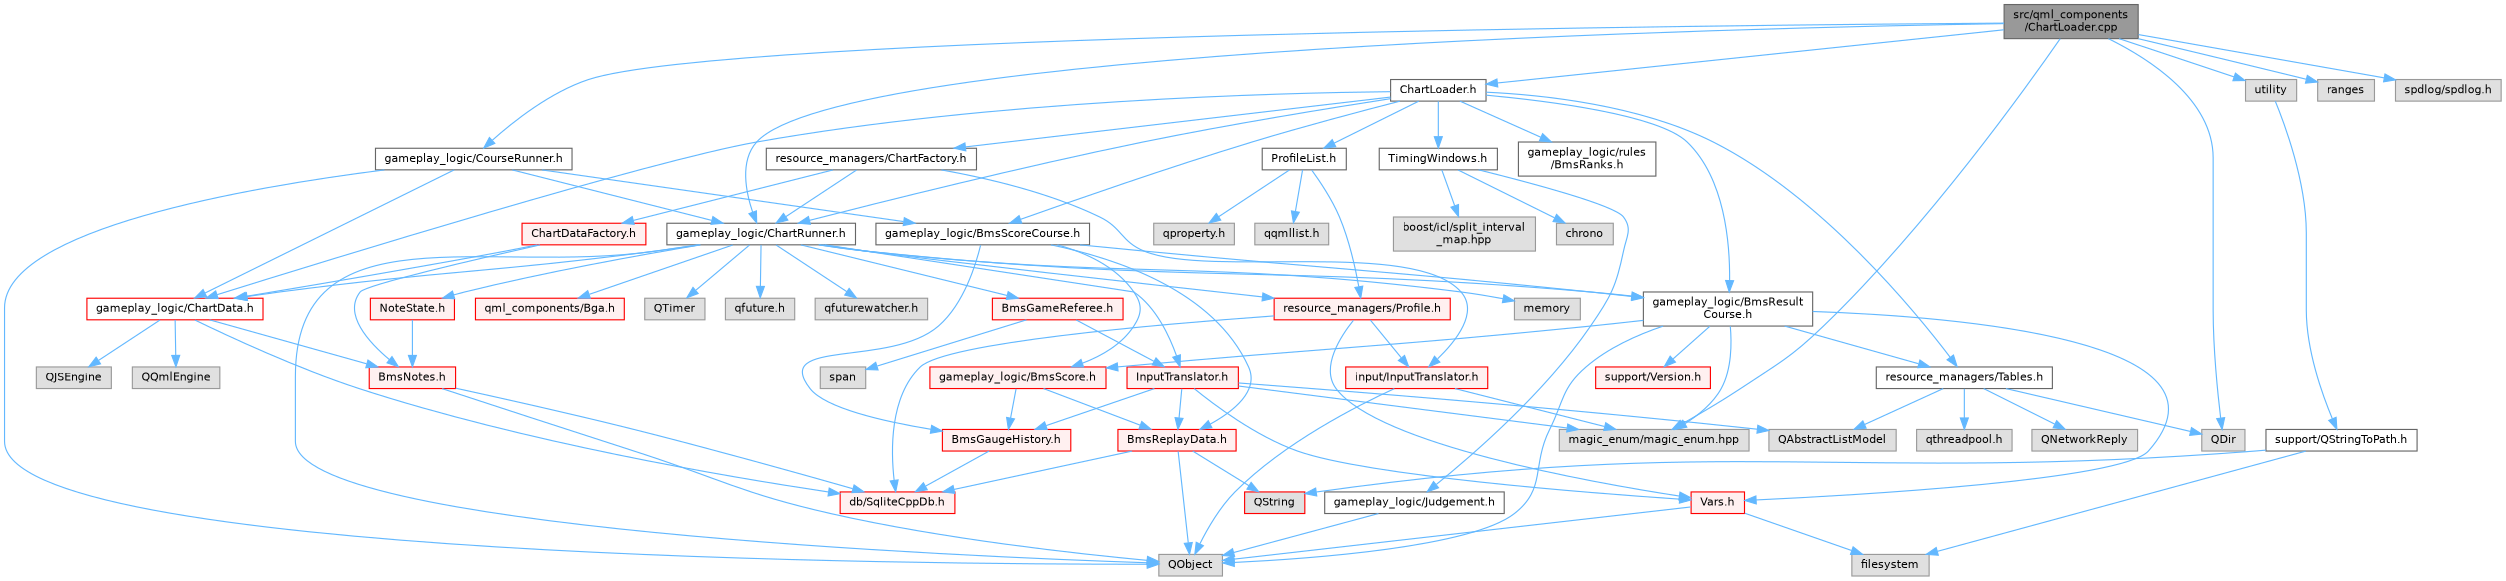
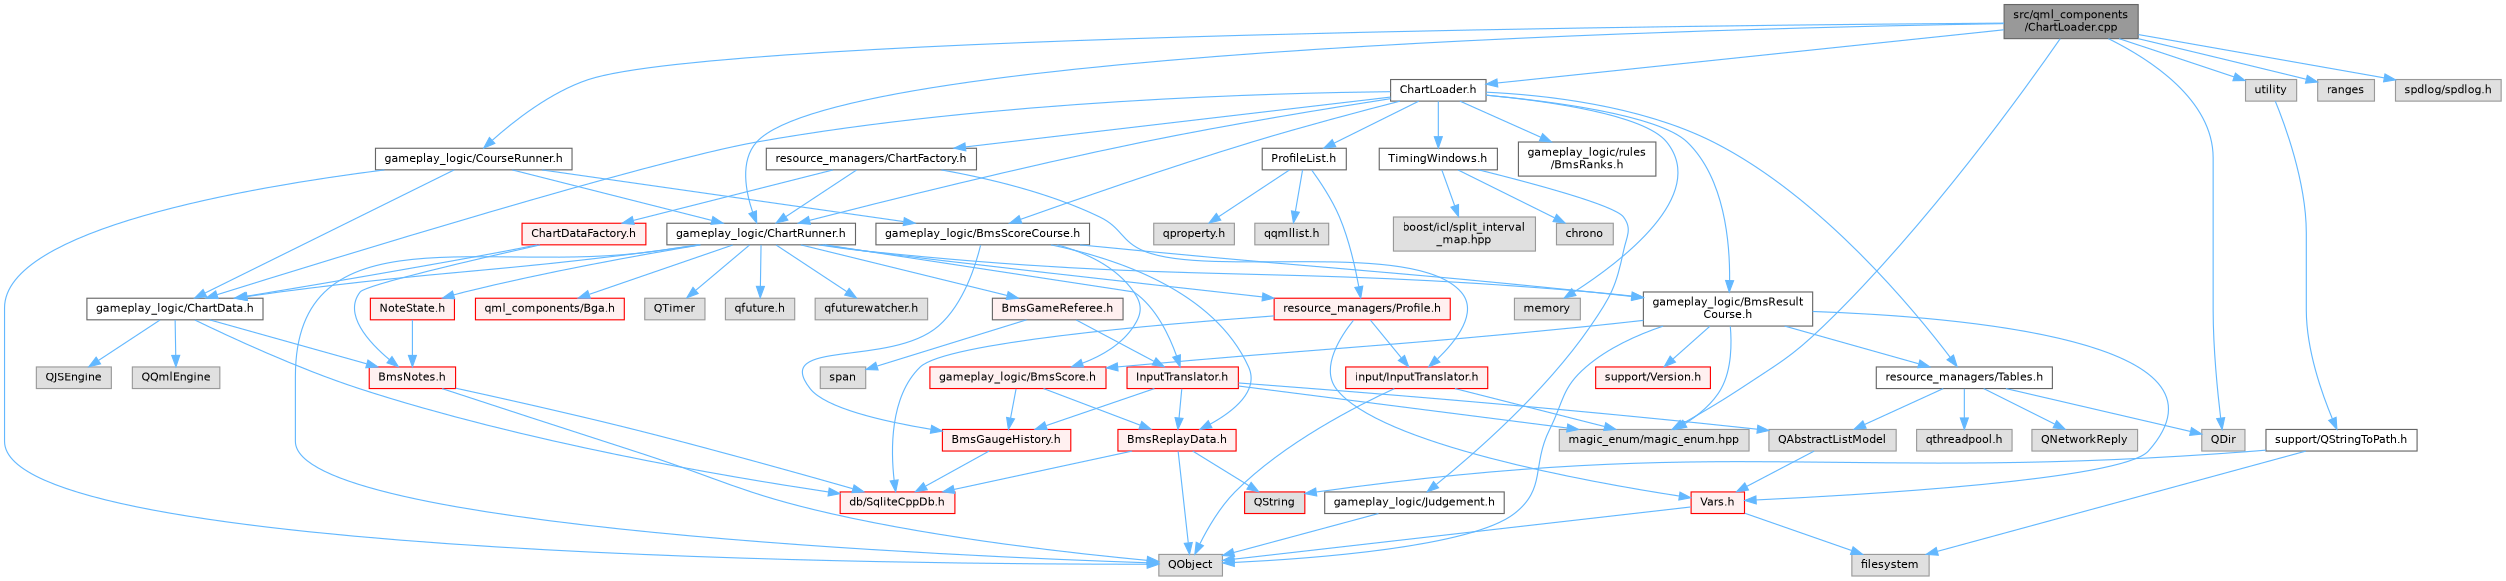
edge "gameplay_logic/ChartRunner.h" -> "memory": now "ChartLoader.h" -> "memory"
node "gameplay_logic/ChartData.h": color red -> grey40
node "BmsGameReferee.h": color red -> grey40
edge "InputTranslator.h" -> "Vars.h": now "QAbstractListModel" -> "Vars.h"
